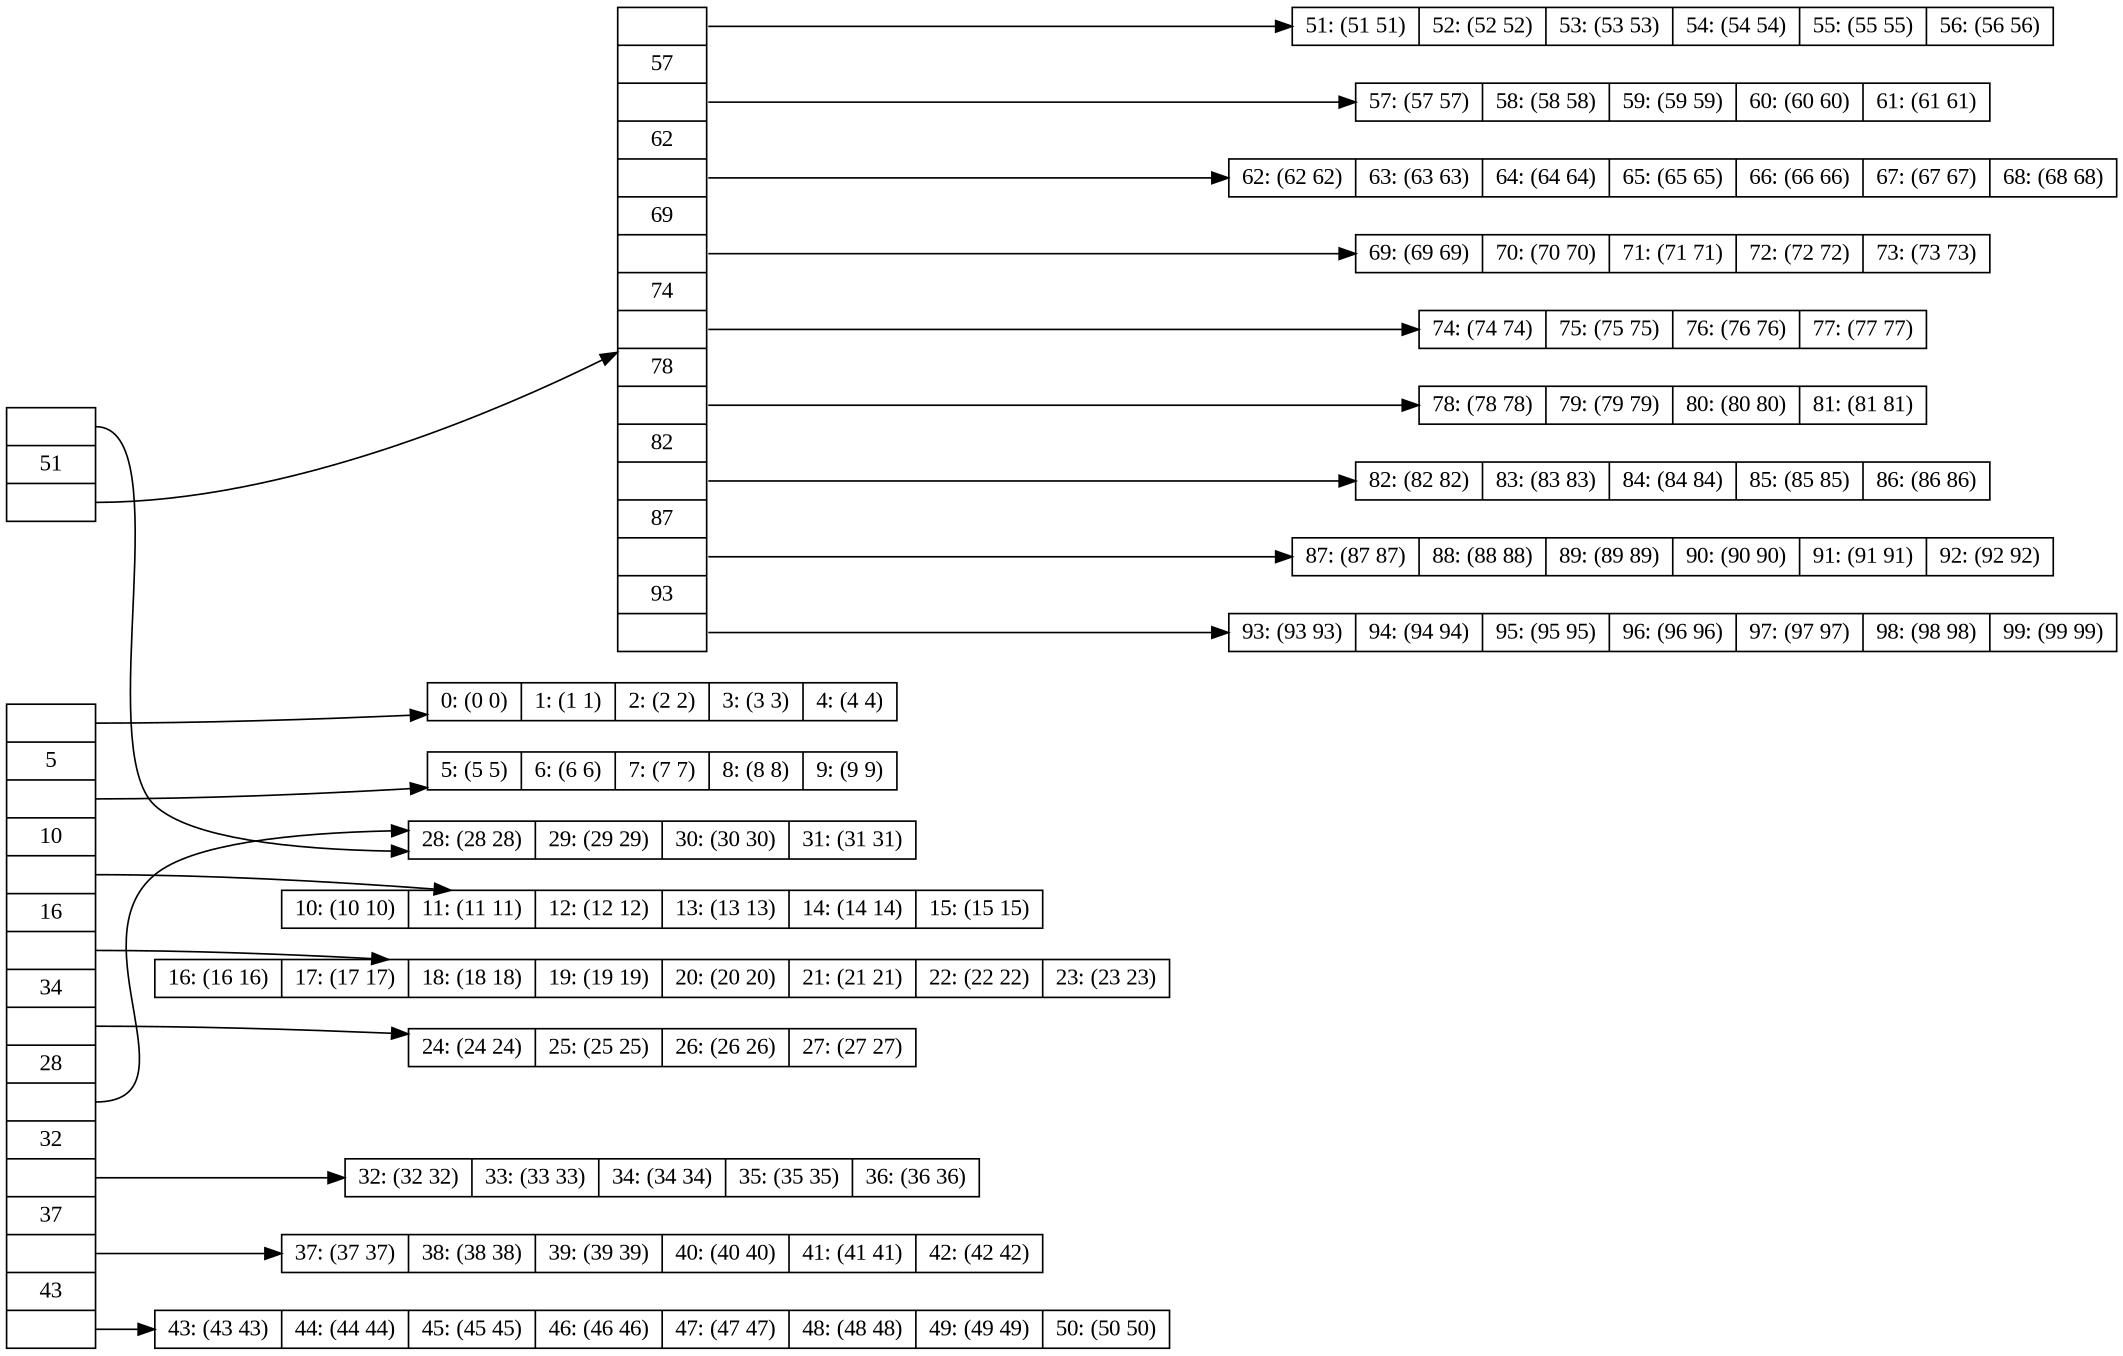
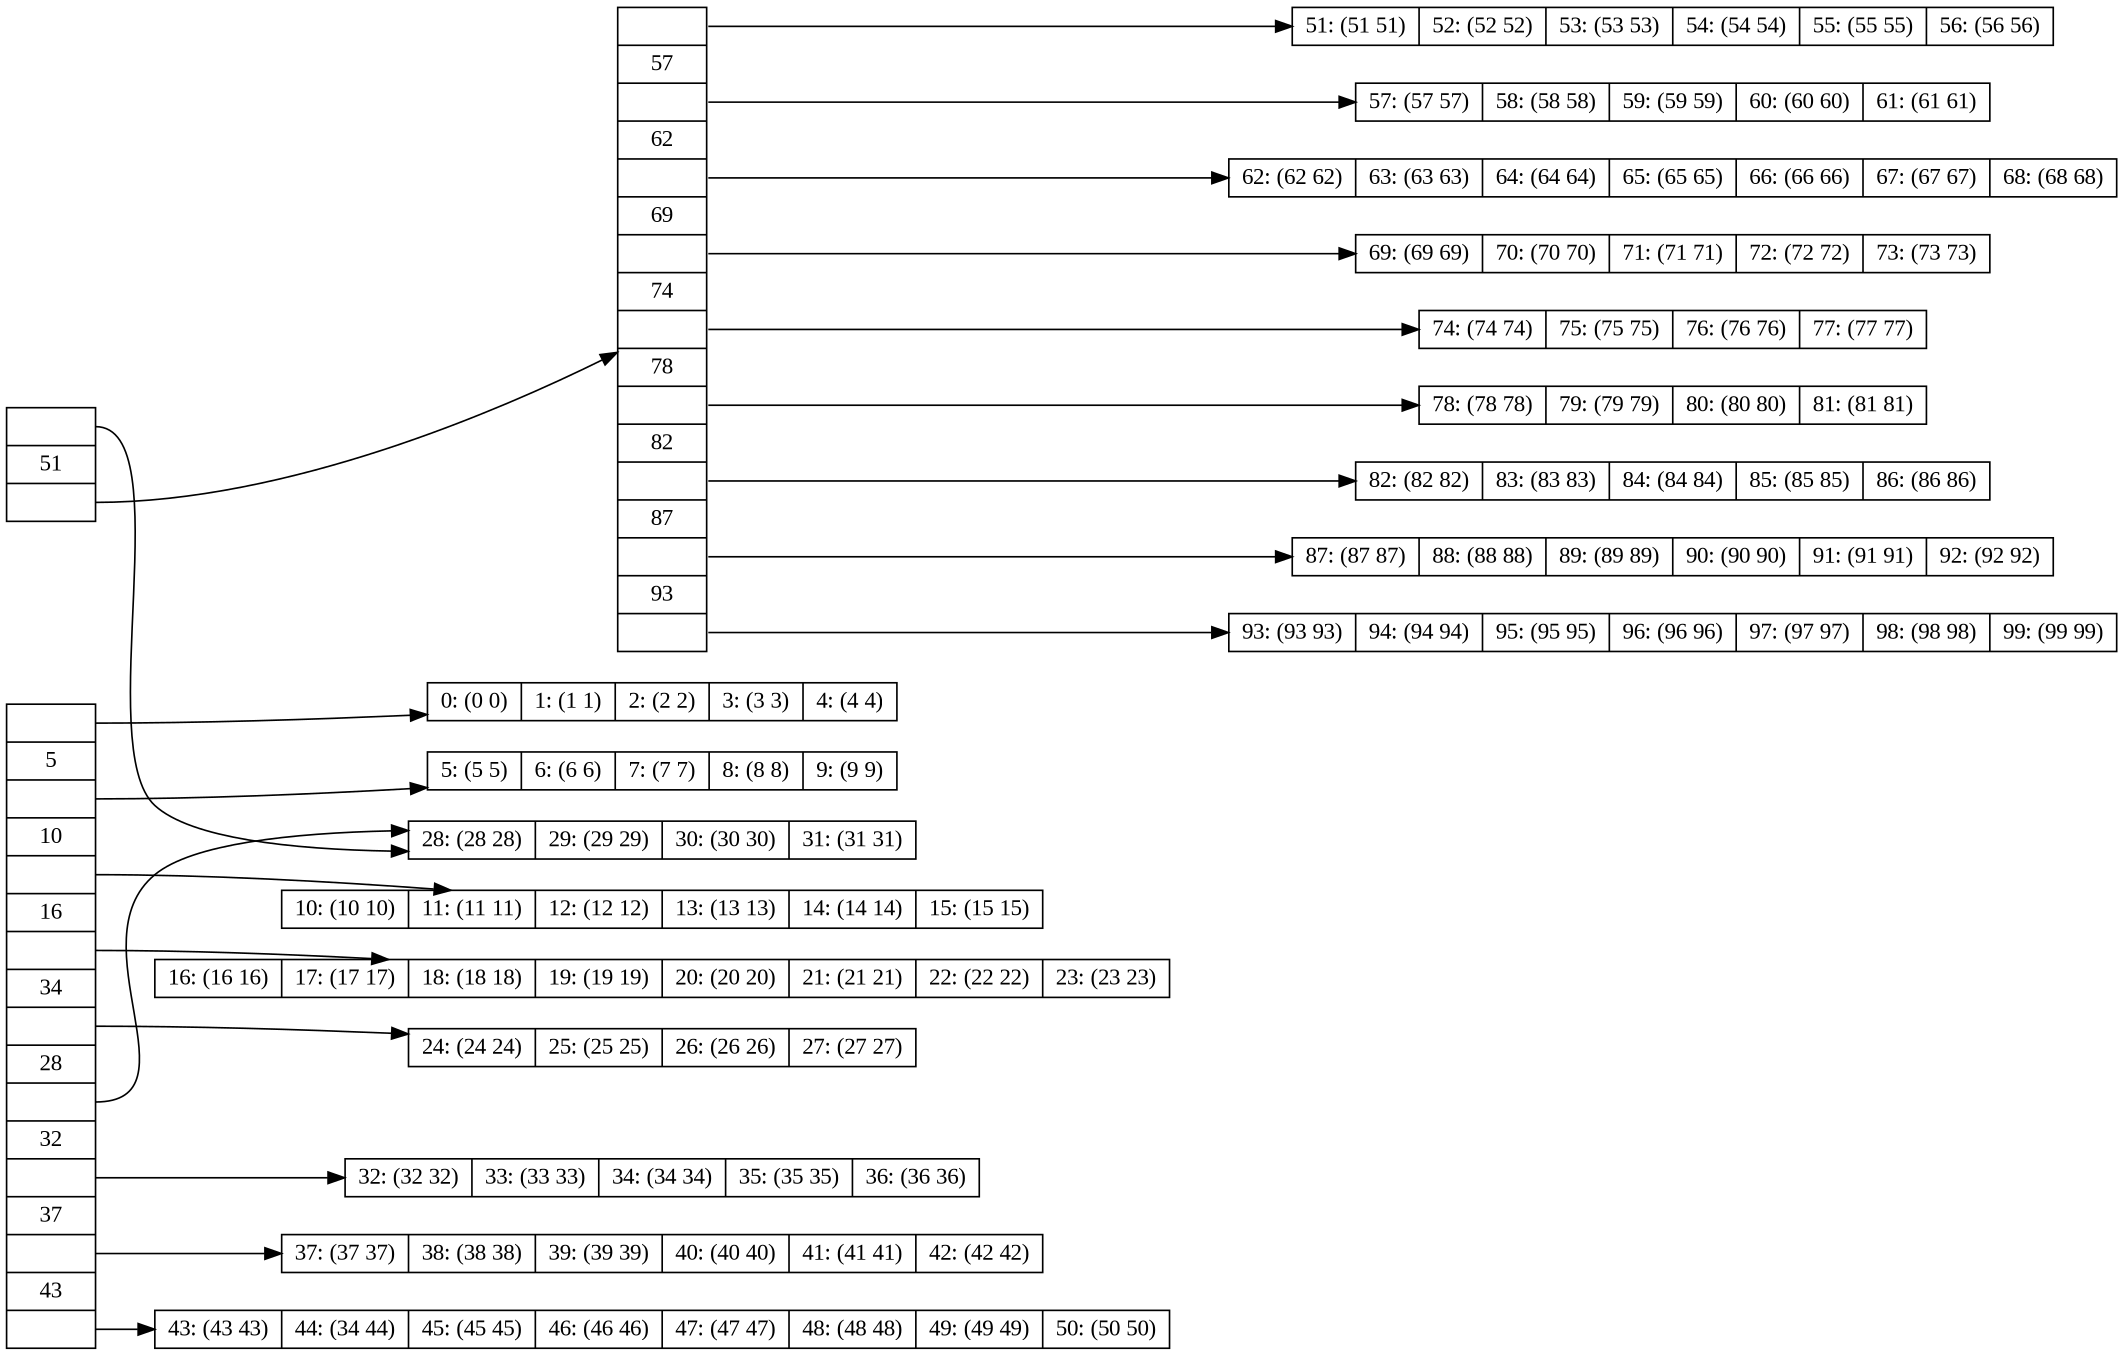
node "43: (43 43)": text "44: (44 44)" -> "44: (34 44)"
